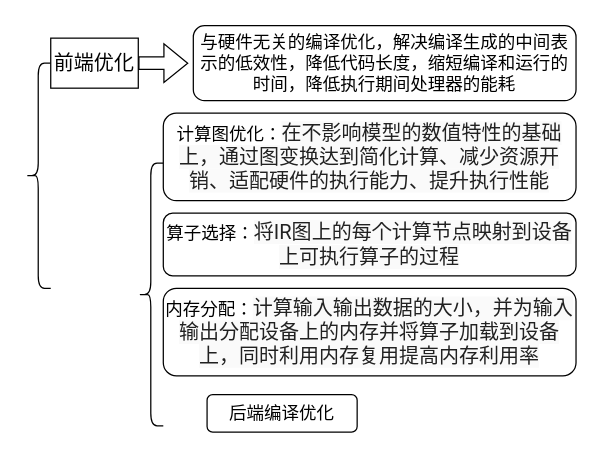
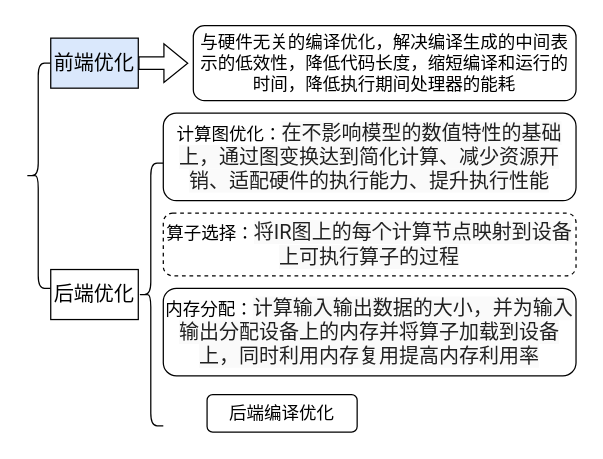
node "前端优化": fillcolor #ffffff -> #dae8fc
node "算子选择：将IR图上的每个计算节点映射到设备上可执行算子的过程": style solid -> dashed
node "后端优化": added
